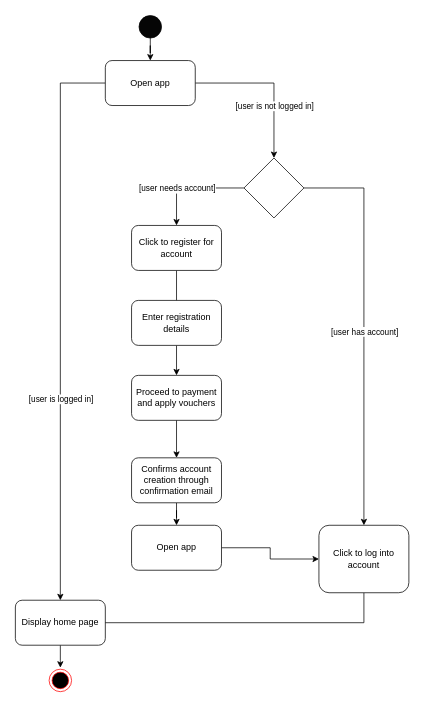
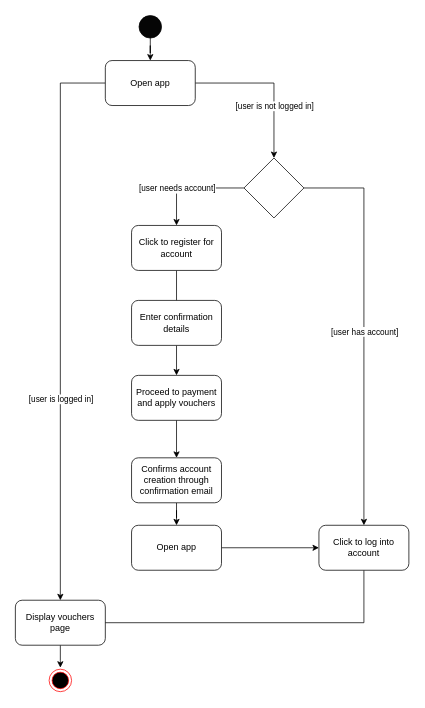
node "Enter registration details": label "Enter registration details" -> "Enter confirmation details"
node "Click to log into account": size 90x68 -> 90x45
node "Display home page": label "Display home page" -> "Display vouchers page"
